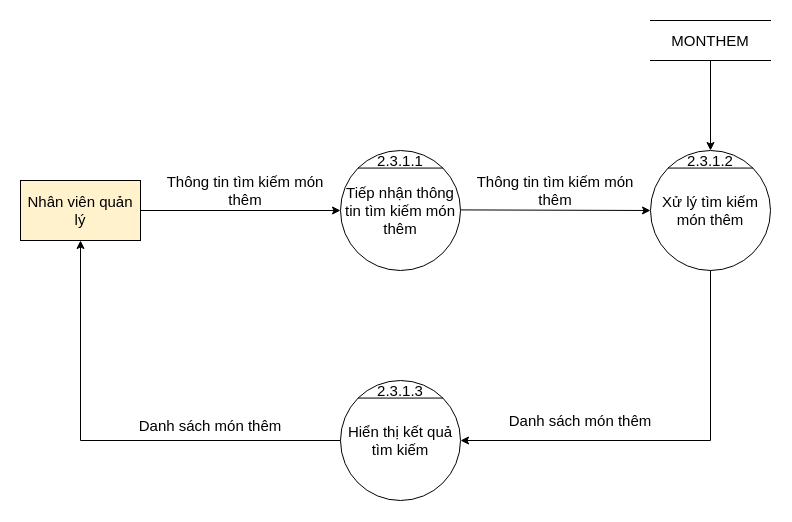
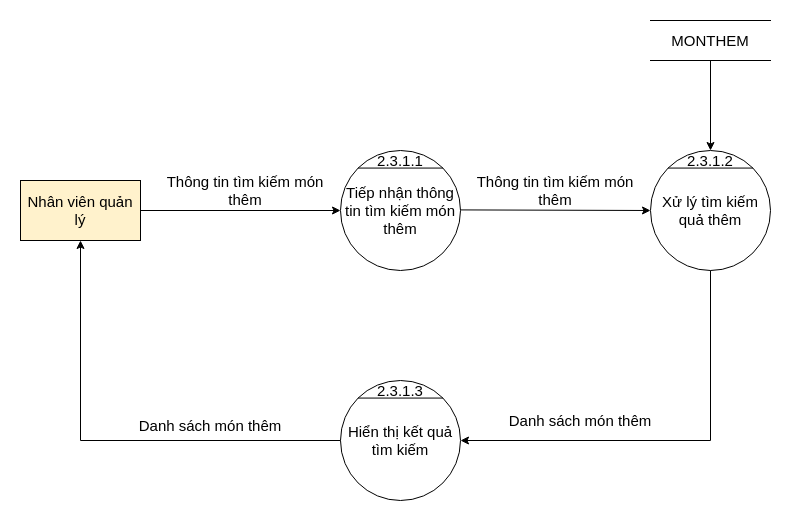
node "Xử lý tìm kiếm món thêm": label "Xử lý tìm kiếm món thêm" -> "Xử lý tìm kiếm quả thêm"
